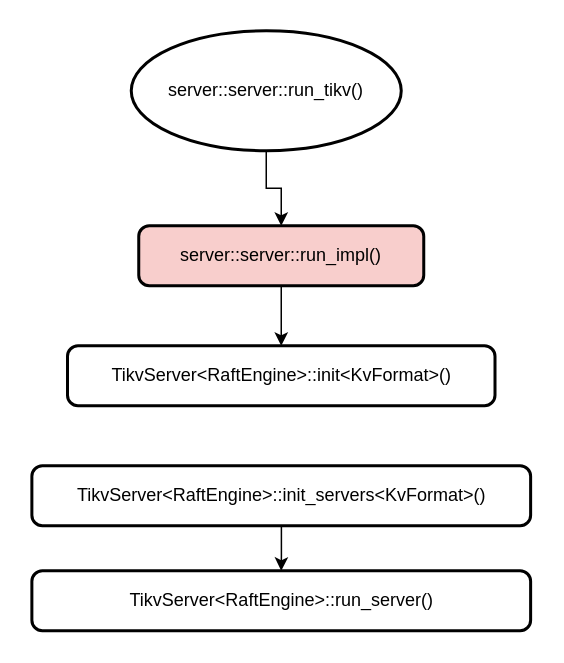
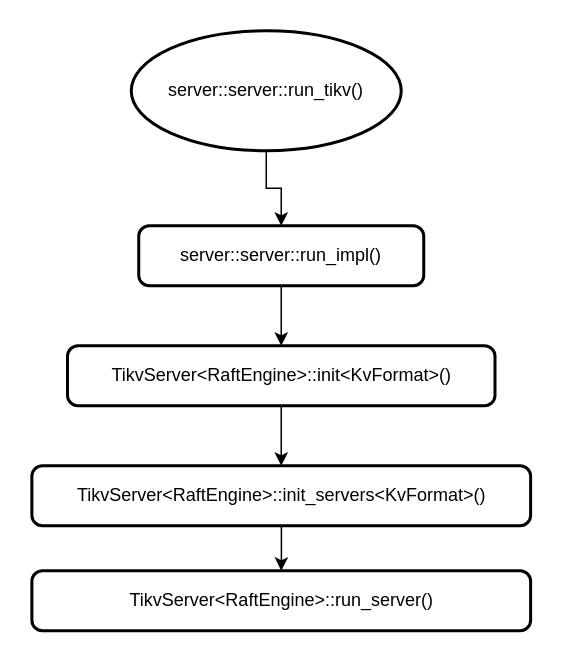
node "server::server::run_impl()": fillcolor #f8cecc -> #ffffff
edge "TikvServer<RaftEngine>::init<KvFormat>()" -> "TikvServer<RaftEngine>::init_servers<KvFormat>()": added
